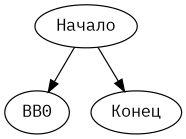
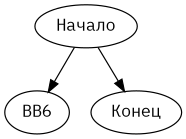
node "BB0": label "BB0" -> "BB6"
